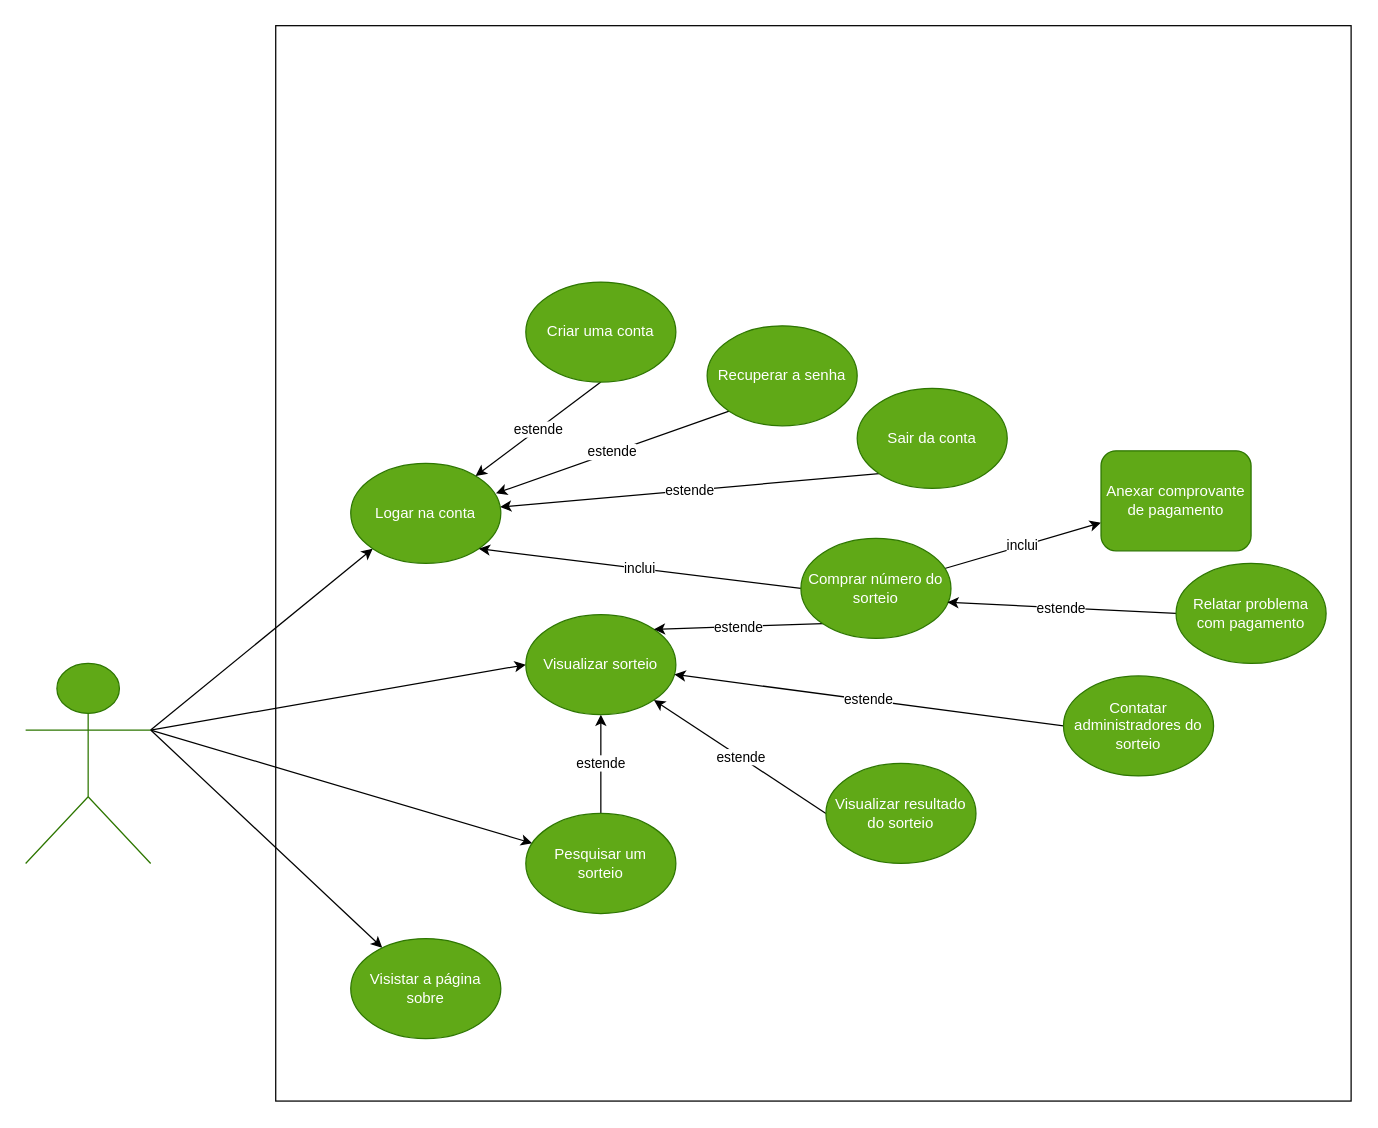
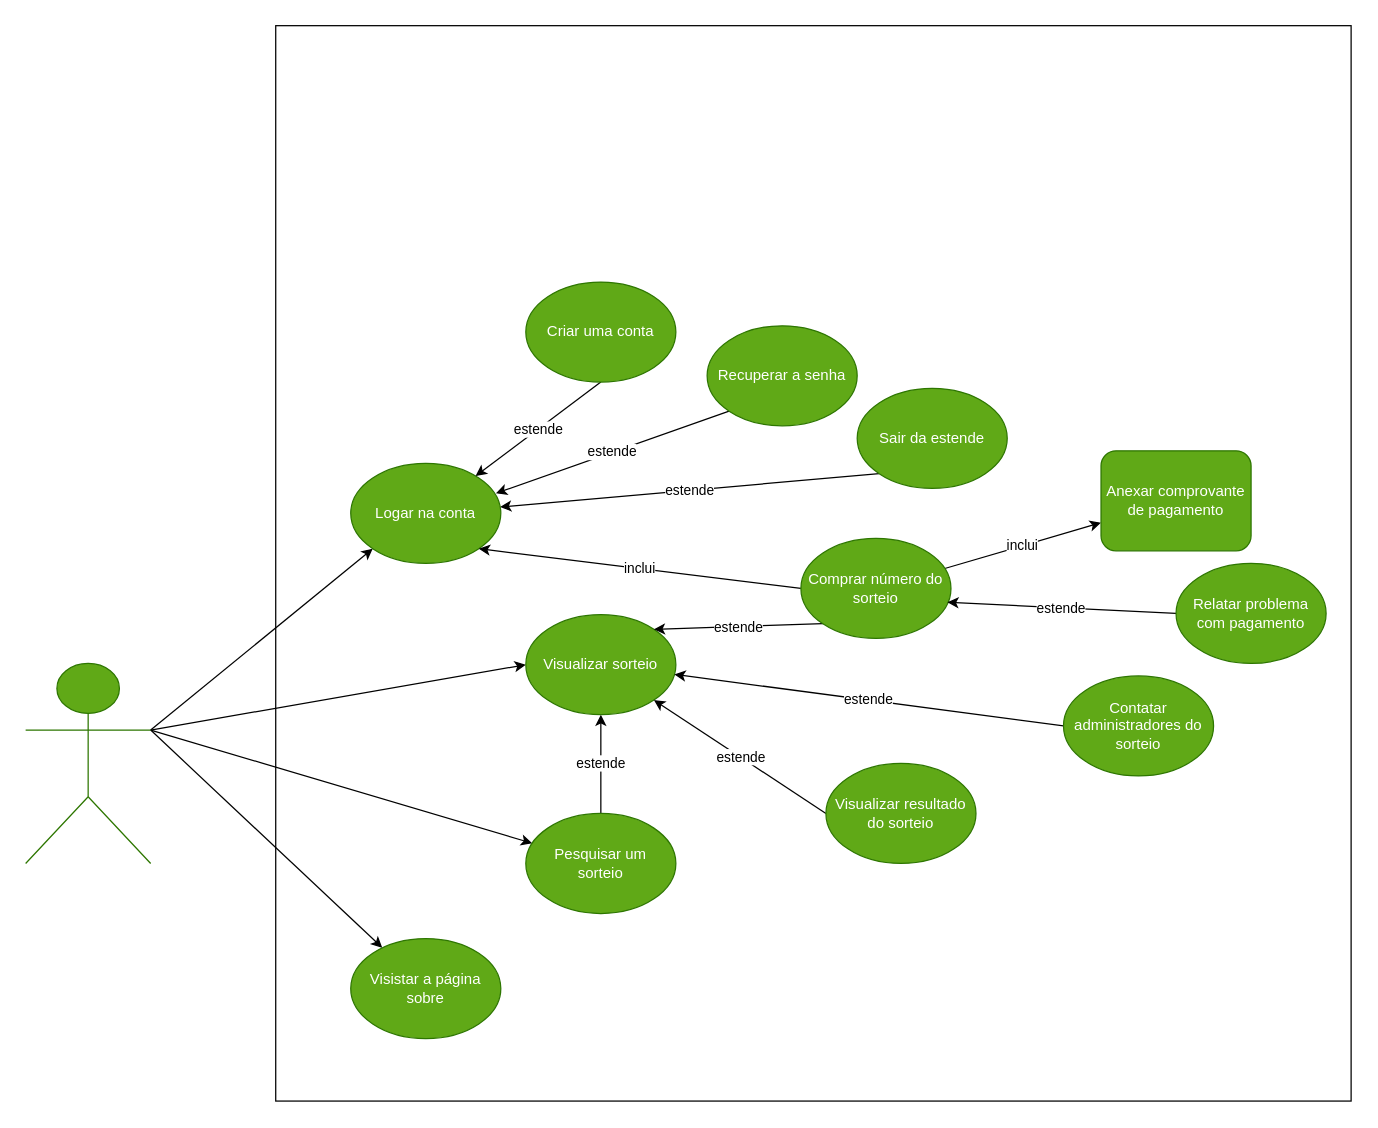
node "Sair da conta": label "Sair da conta" -> "Sair da estende"
